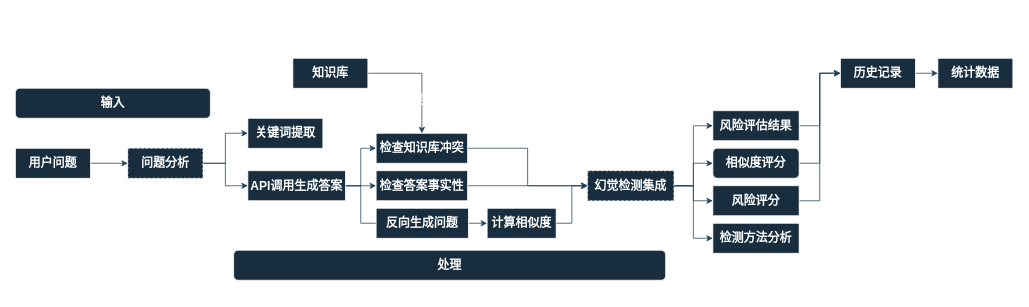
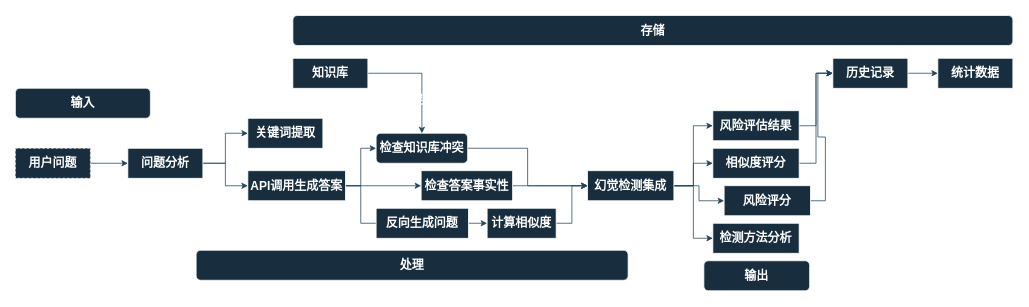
node "存储": added
node "历史记录": moved (878, 73) -> (870, 73)
node "输入": size 195x30 -> 135x30
node "检查知识库冲突": shape rectangle -> rounded rectangle
node "用户问题": style solid -> dashed
node "问题分析": style dashed -> solid
node "相似度评分": shape rounded rectangle -> rectangle
node "检查答案事实性": moved (422, 186) -> (467, 186)
node "幻觉检测集成": style dashed -> solid
node "风险评分": moved (756, 201) -> (767, 201)
node "处理": moved (450, 265) -> (412, 265)
node "输出": added
